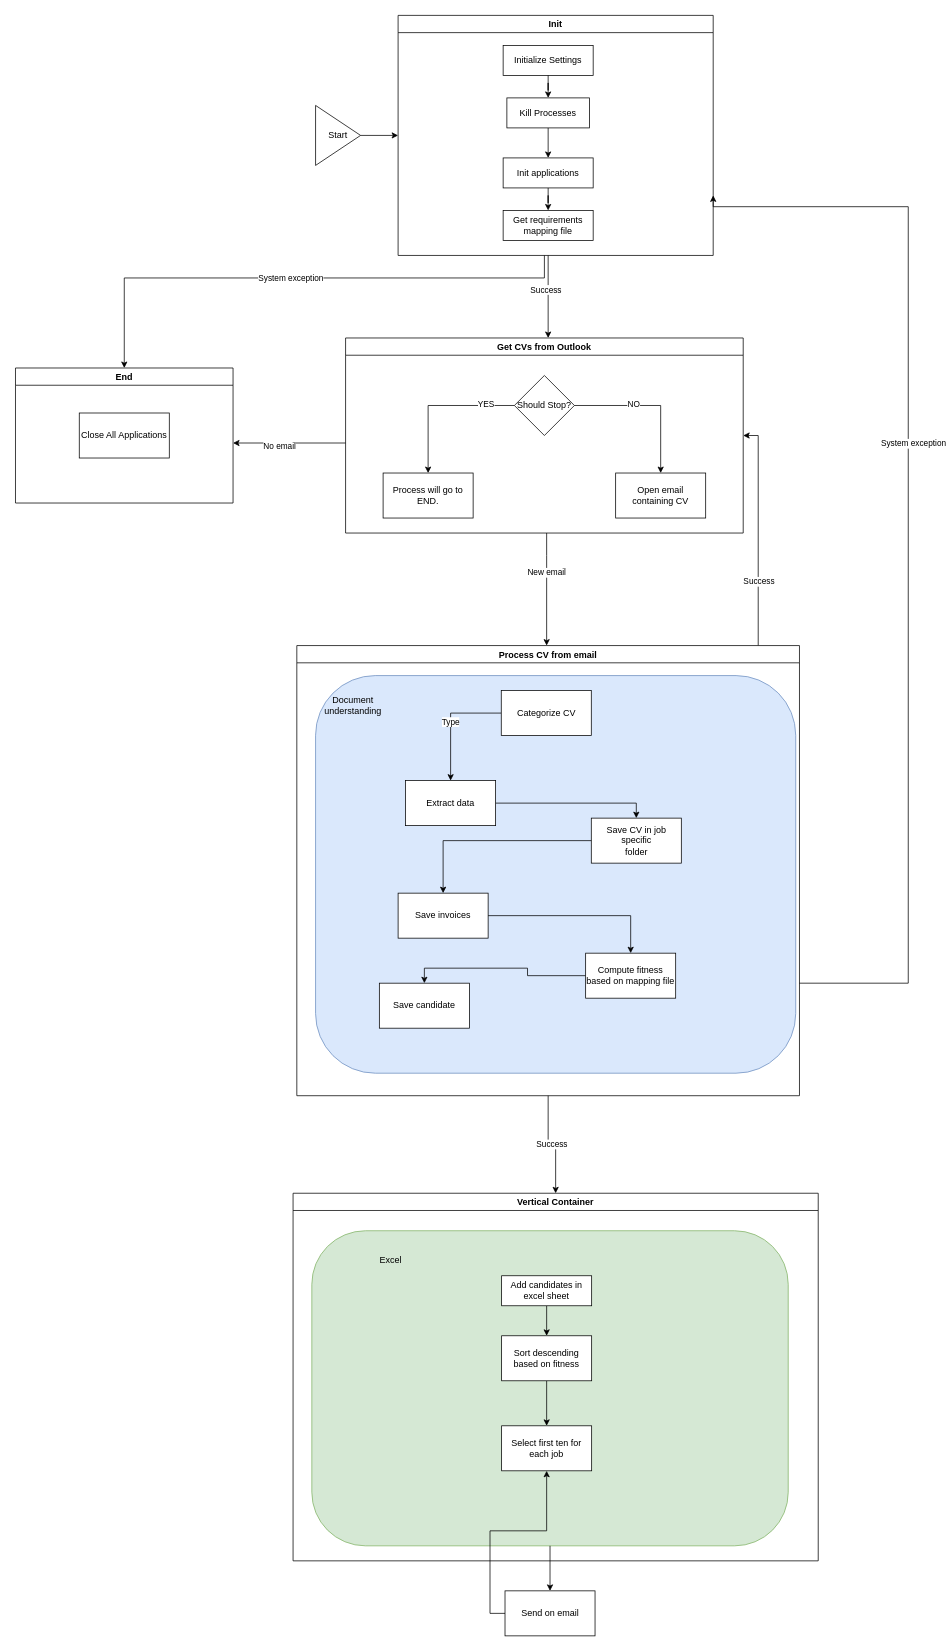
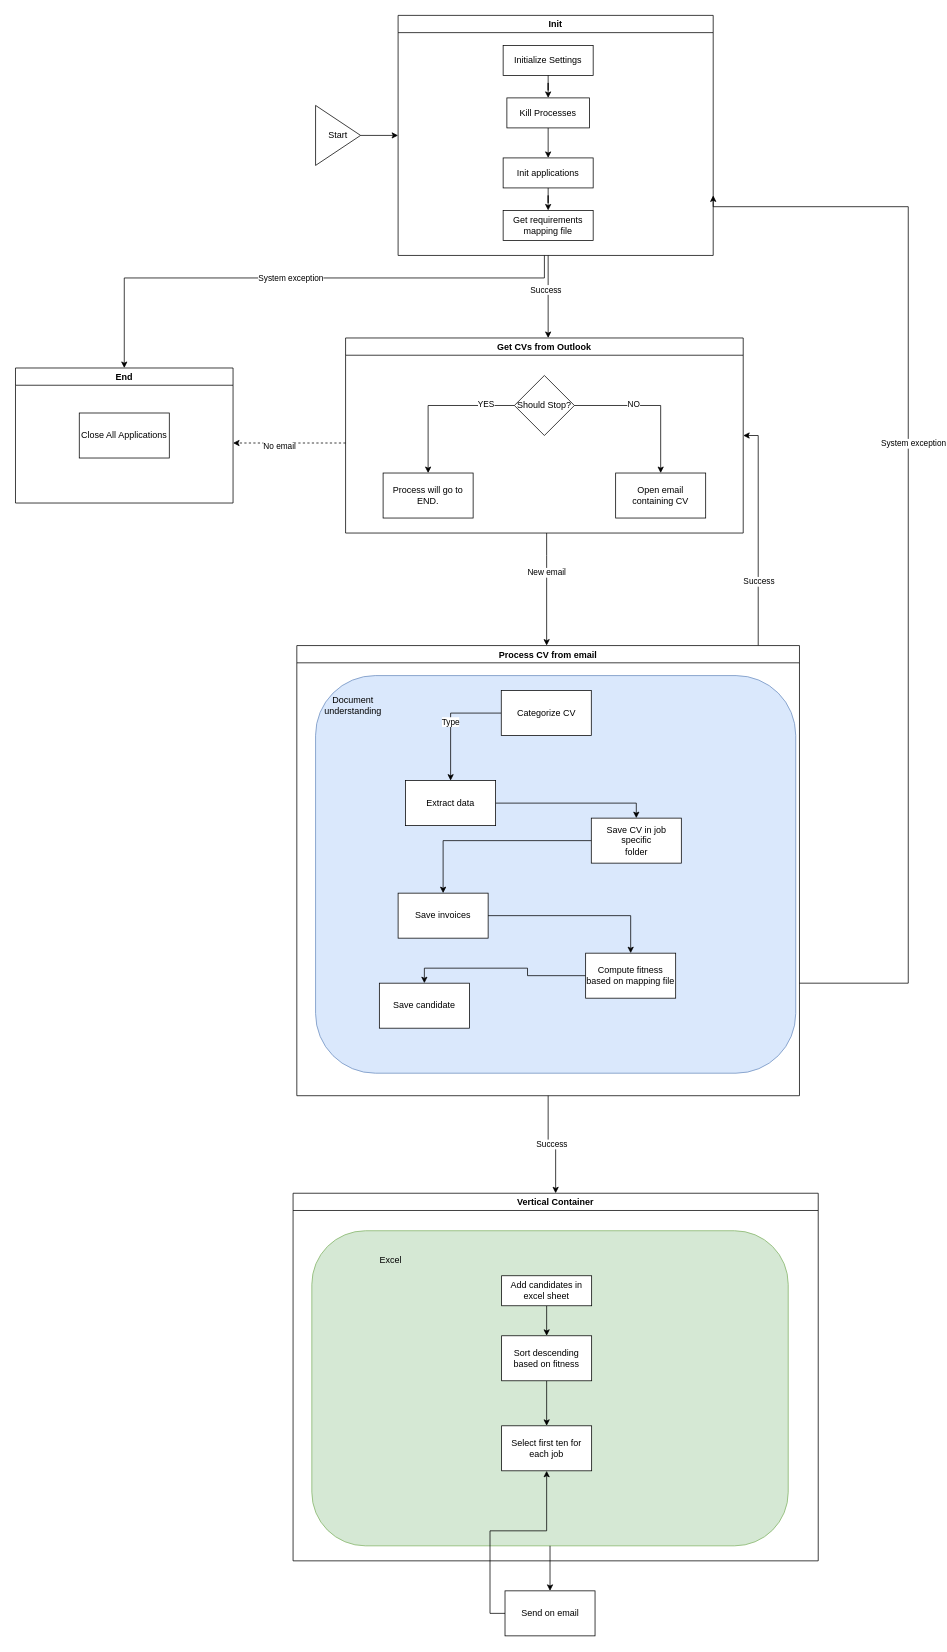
edge "Get CVs from Outlook" -> "End": style solid -> dashed
